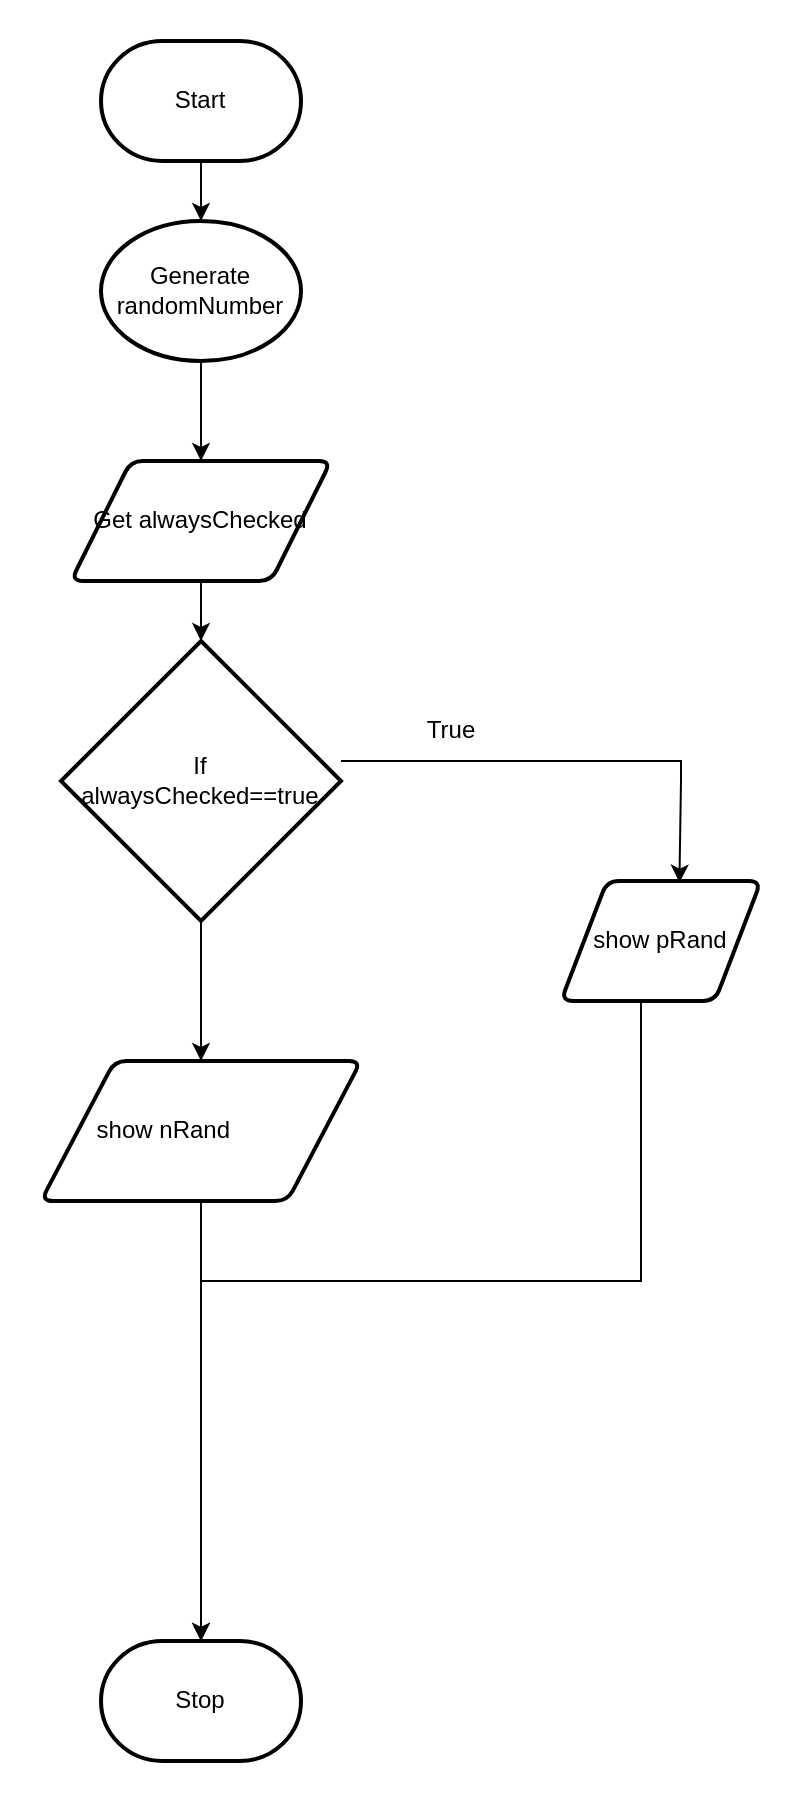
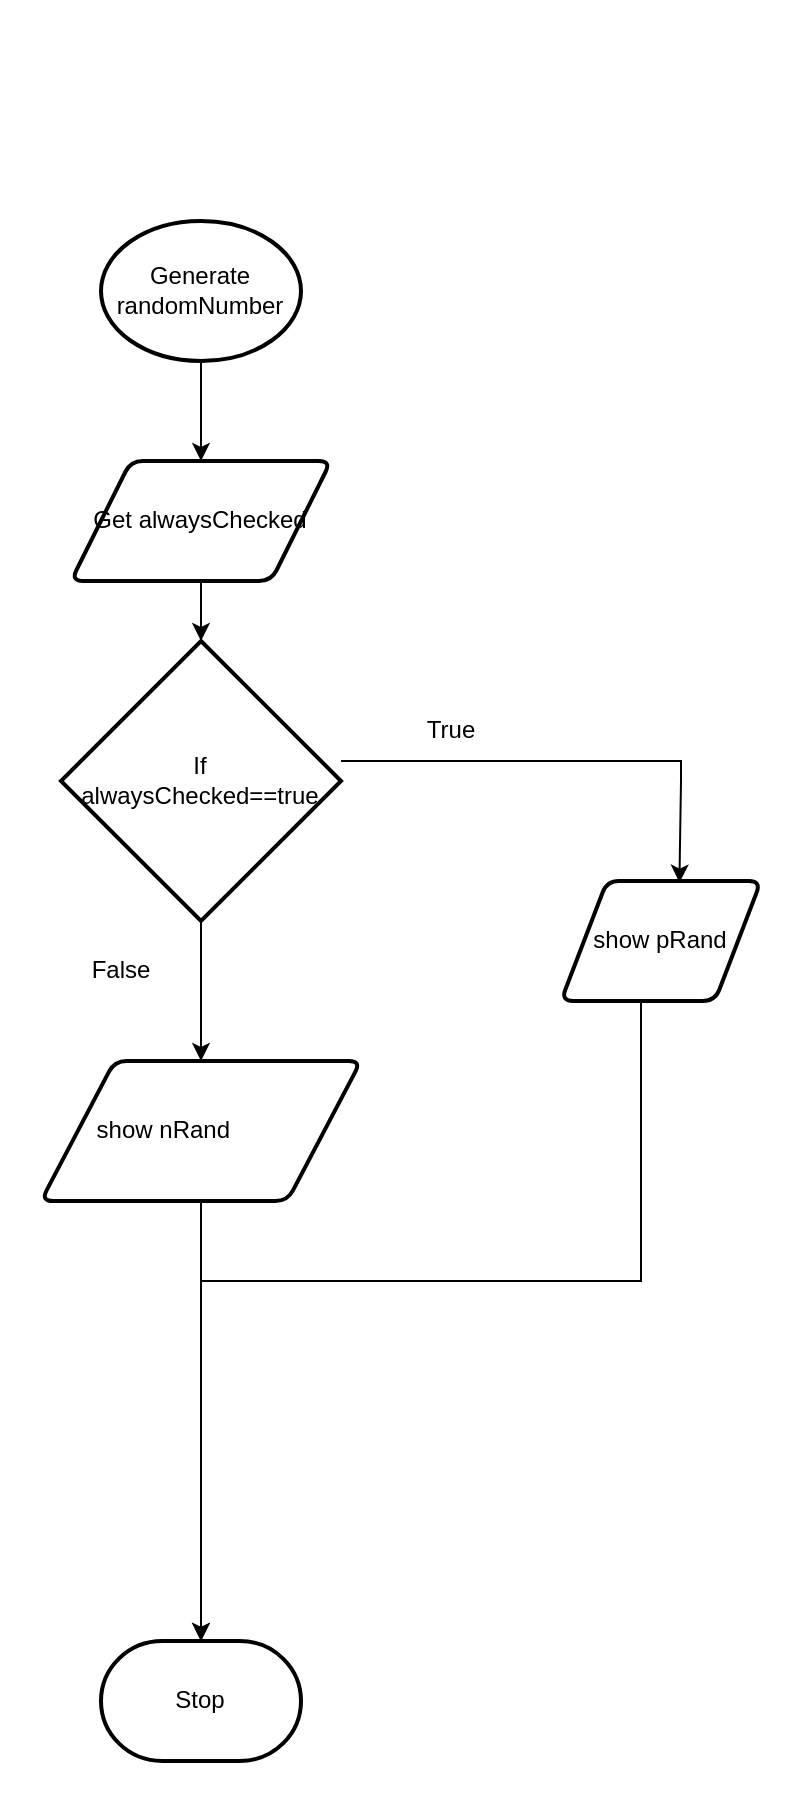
node "Start": removed
edge "Start" -> "Generate randomNumber": removed
node "False": added
